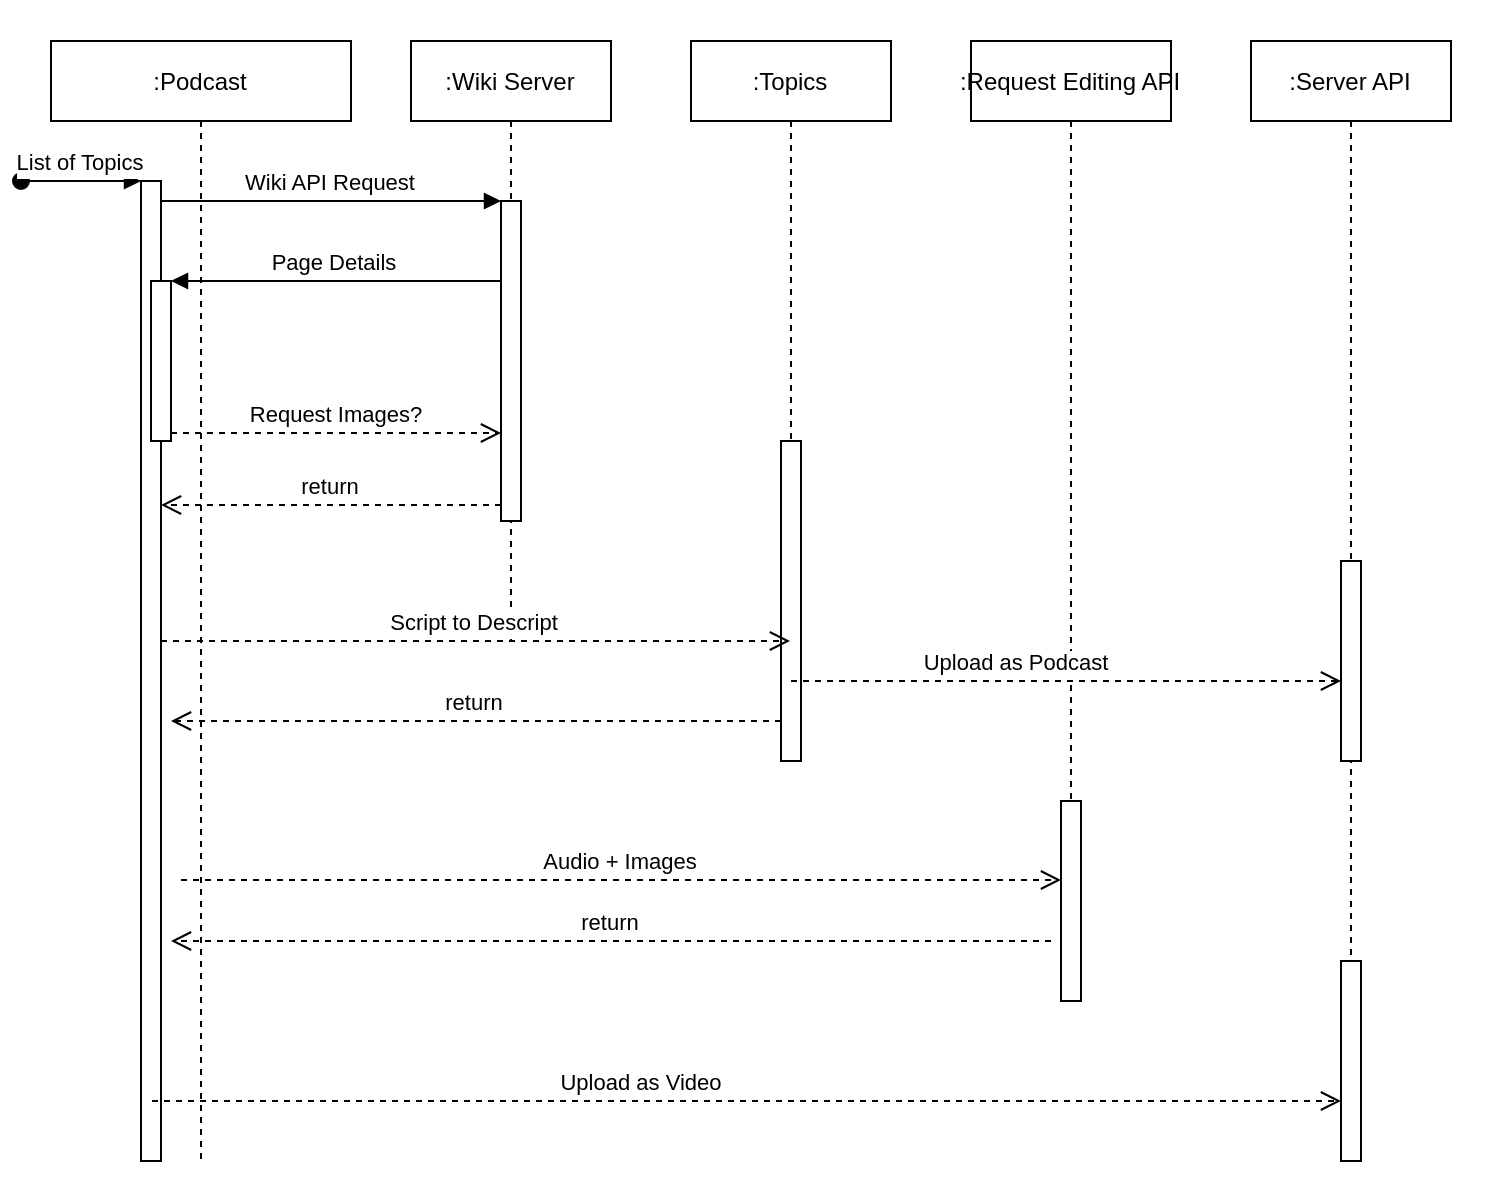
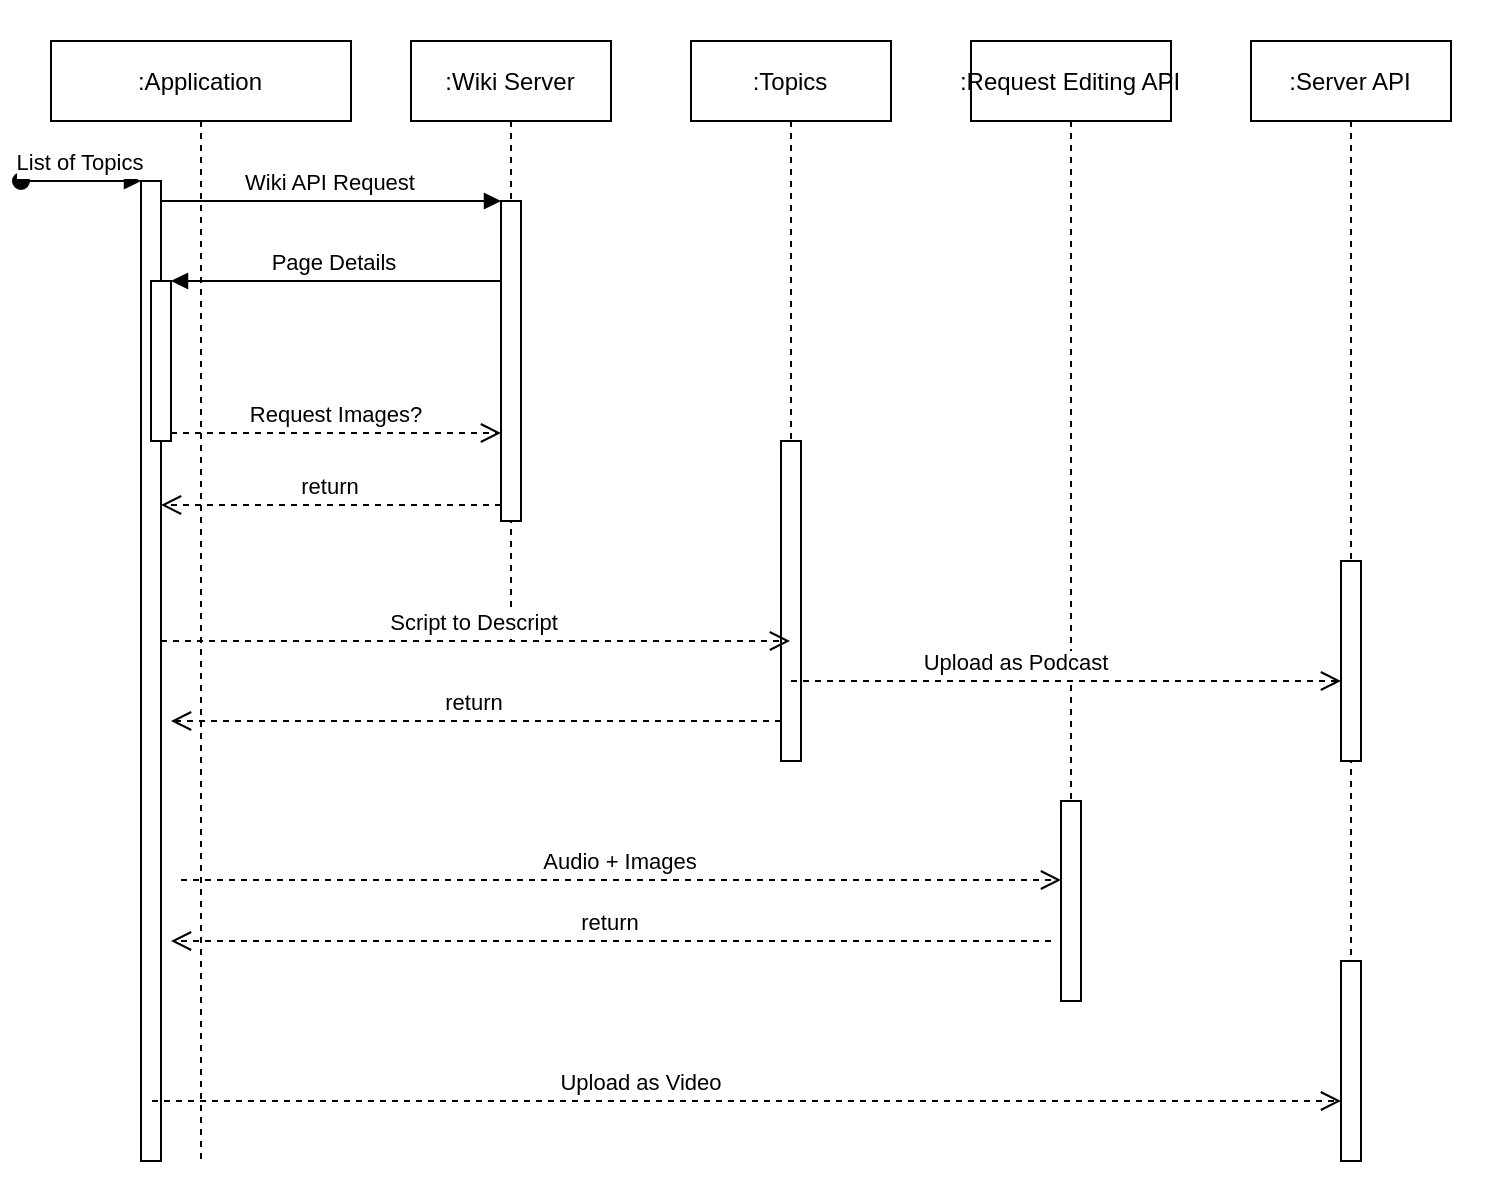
node ":Podcast": label ":Podcast" -> ":Application"
